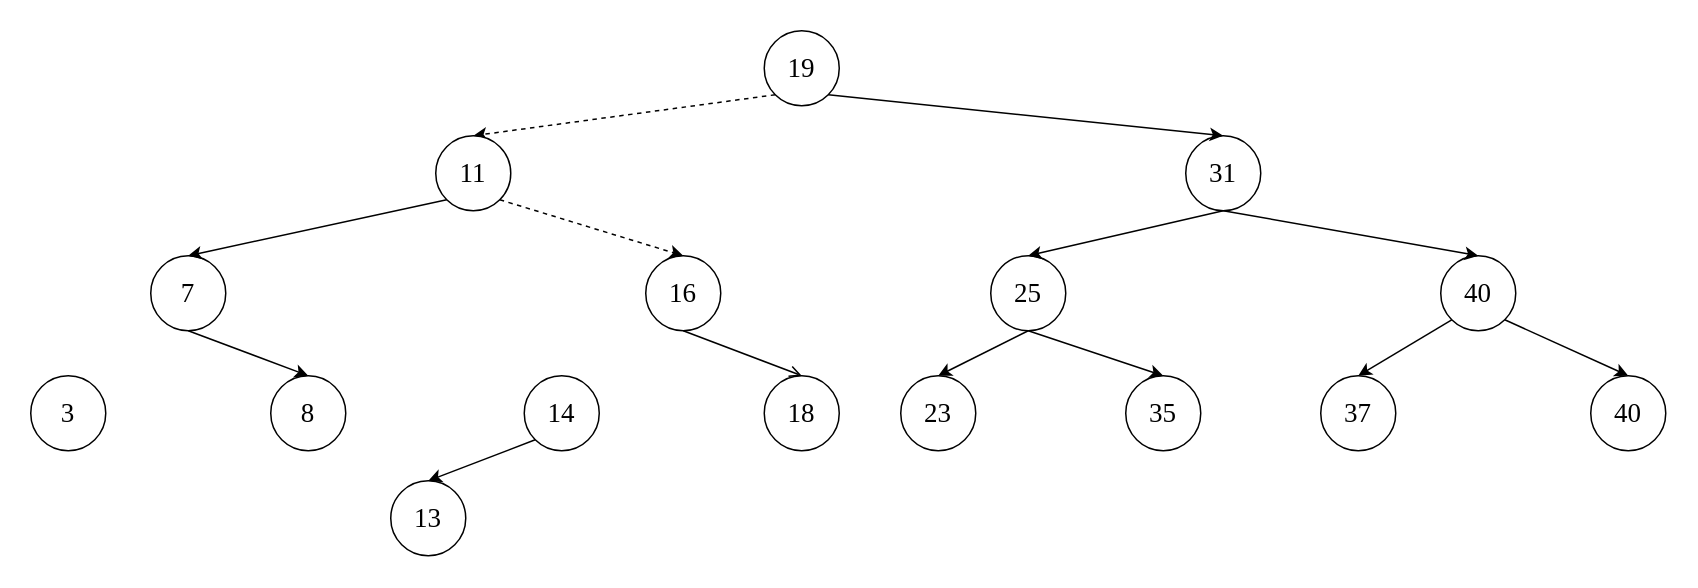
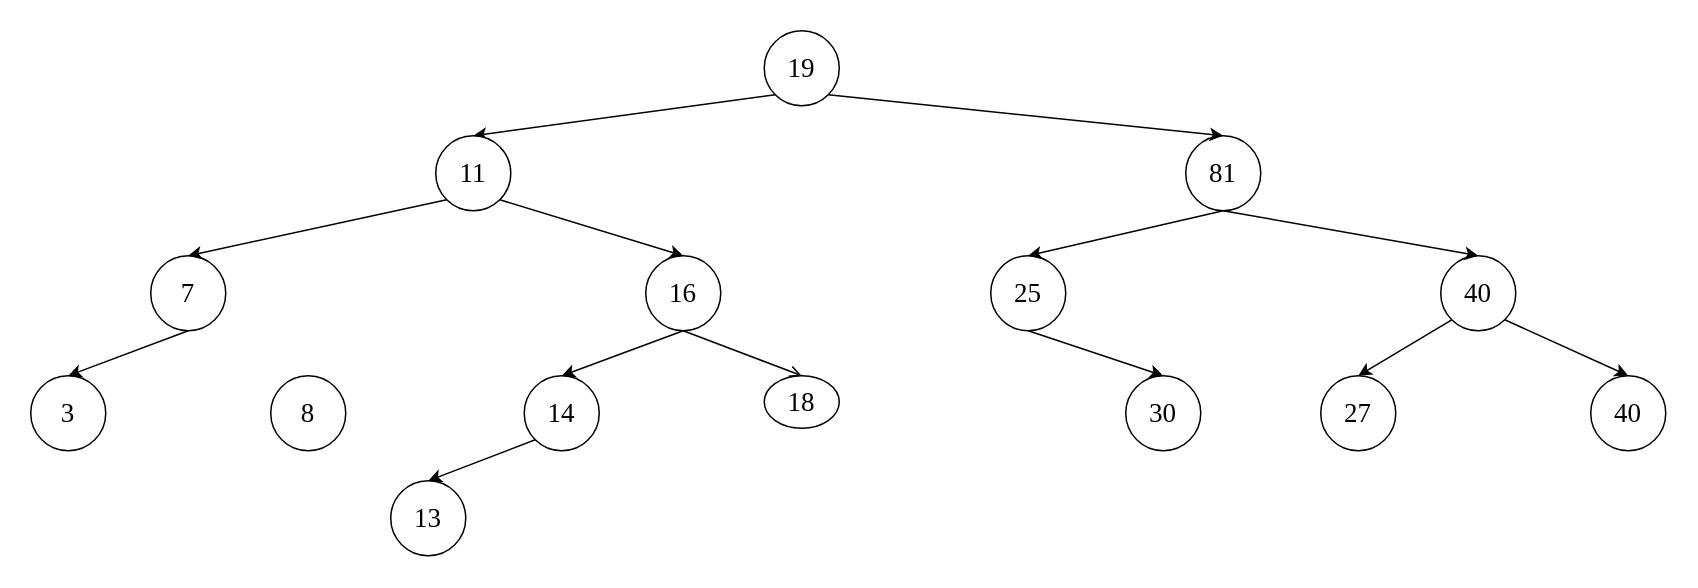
edge "19" -> "11": style dashed -> solid
node "31": label "31" -> "81"
edge "11" -> "16": style dashed -> solid
edge "25" -> "23": removed
edge "7" -> "3": added
edge "7" -> "8": removed
edge "16" -> "14": added
node "18": size 75x75 -> 75x53
node "23": removed
node "35": label "35" -> "30"
node "37": label "37" -> "27"
